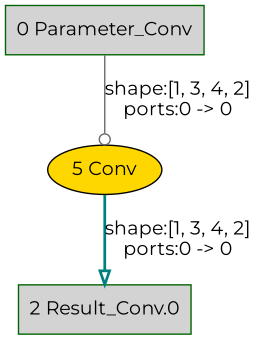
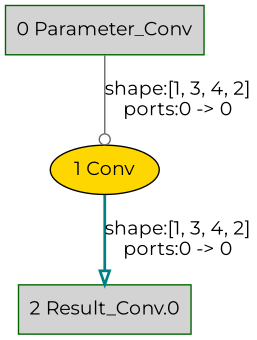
node "5 Conv": label "5 Conv" -> "1 Conv"
